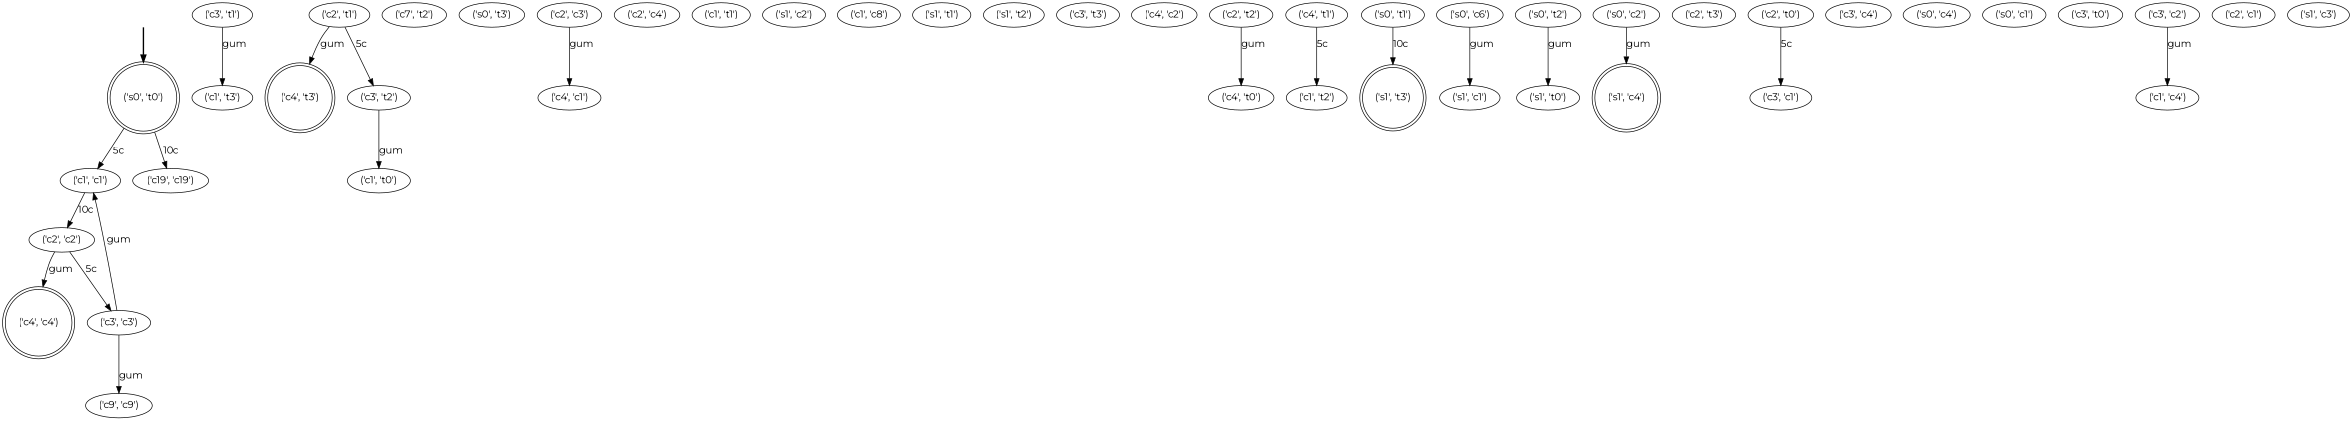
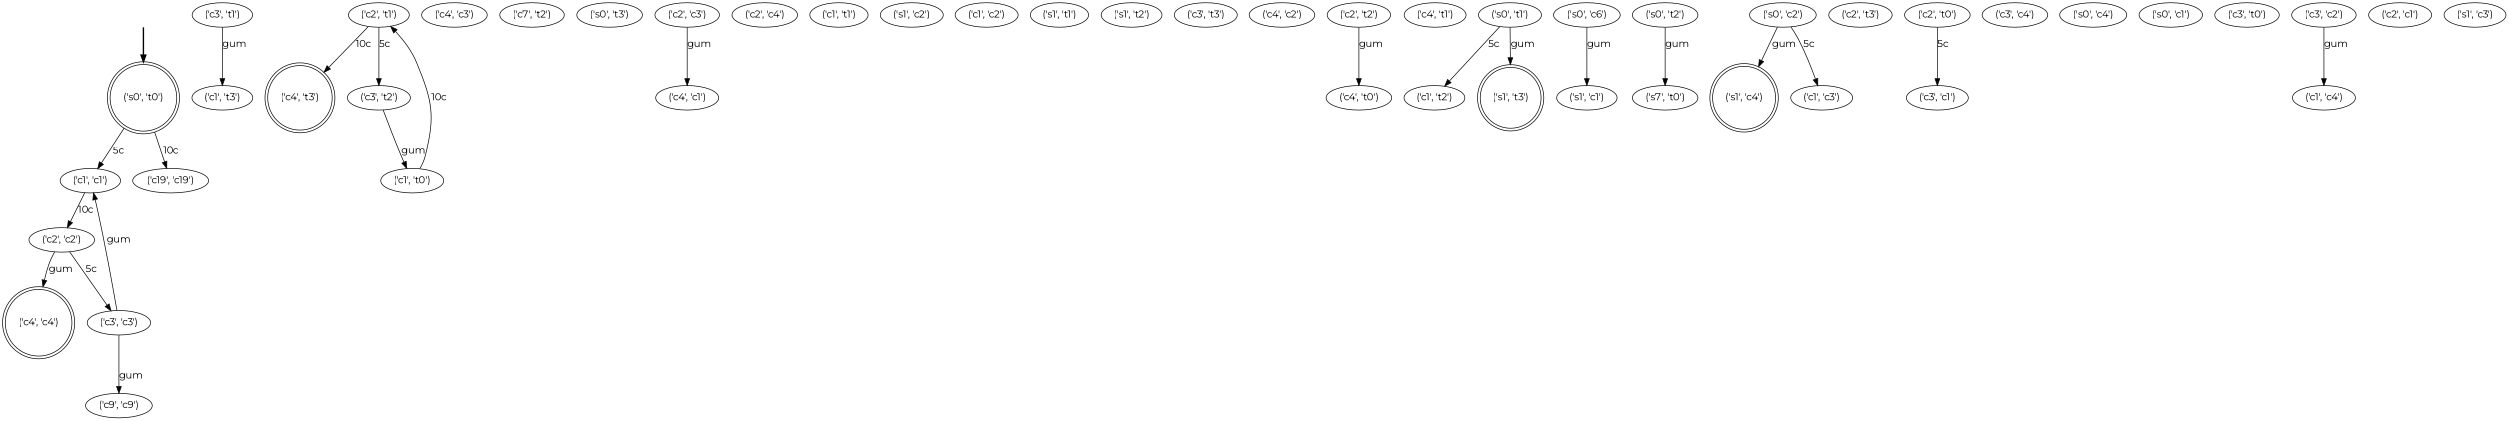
node "('c4', 'c3')": added
node "('c1', 'c8')": label "('c1', 'c8')" -> "('c1', 'c2')"
edge "('c2', 't1')" -> "('c4', 't3')": label "gum" -> "10c"
edge "('s0', 't1')" -> "('s1', 't3')": label "10c" -> "gum"
edge "('c4', 't1')" -> "('c1', 't2')": now "('s0', 't1')" -> "('c1', 't2')"
edge "('c1', 't0')" -> "('c2', 't1')": added, label "10c"
node "('s1', 't0')": label "('s1', 't0')" -> "('s7', 't0')"
node "('c1', 'c3')": added
